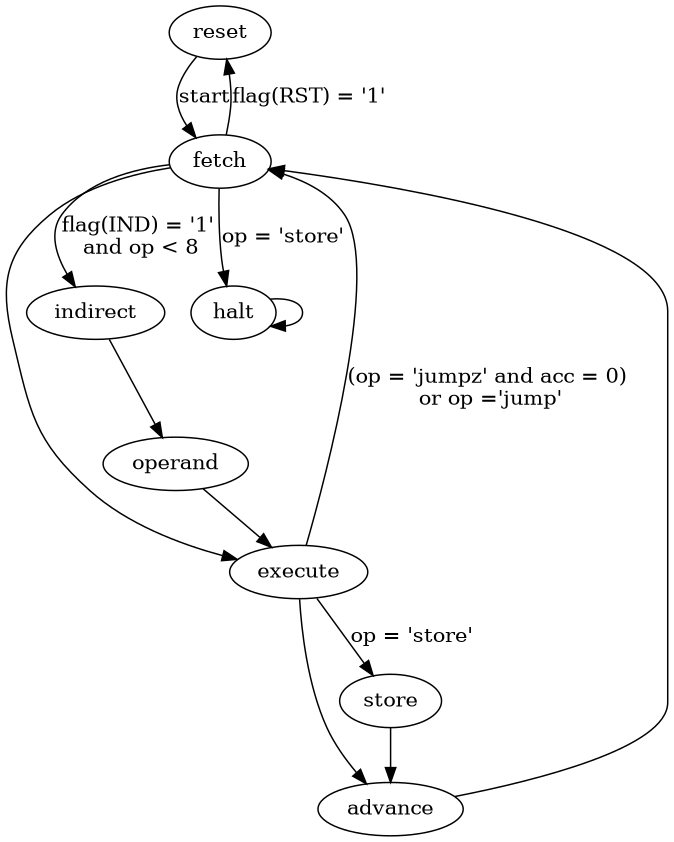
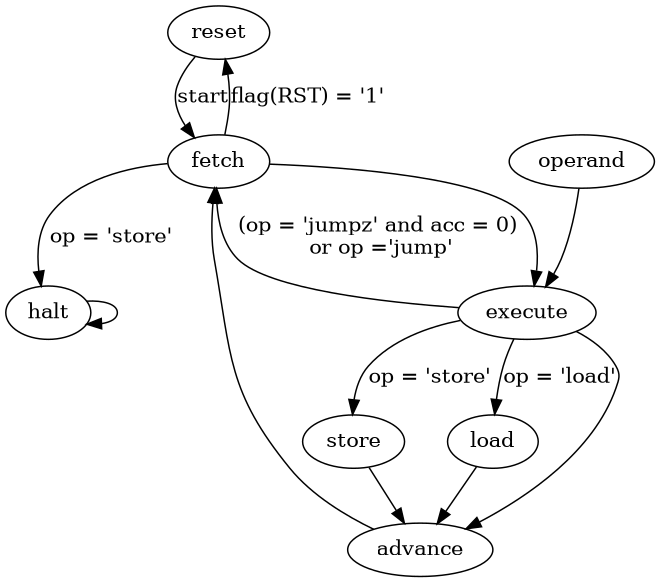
node "indirect": removed
node "load": added
